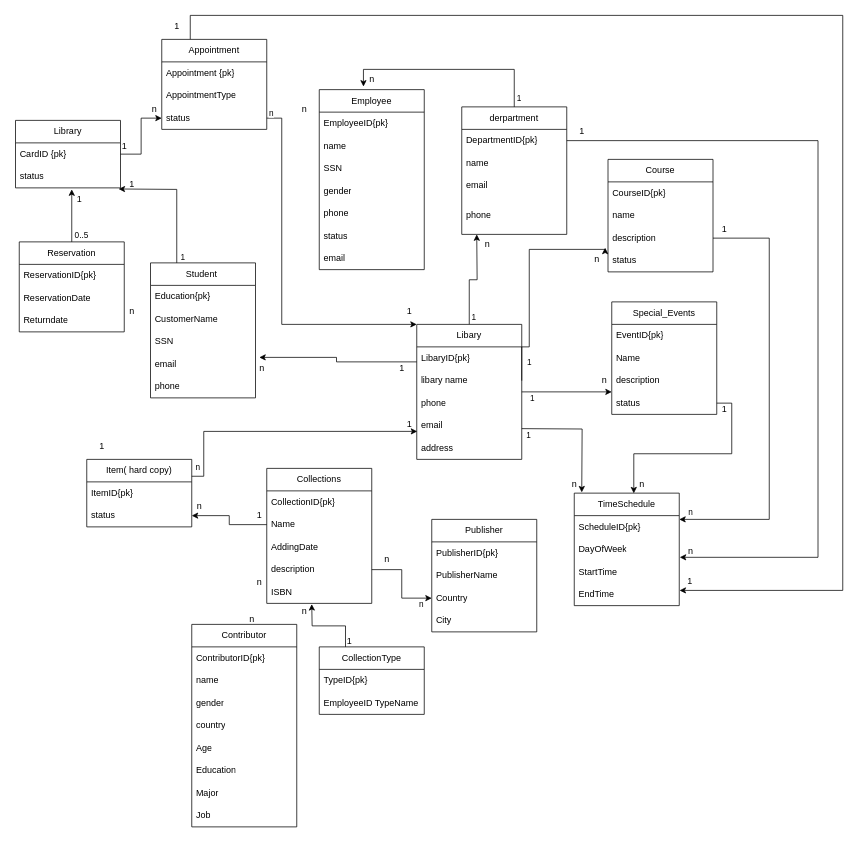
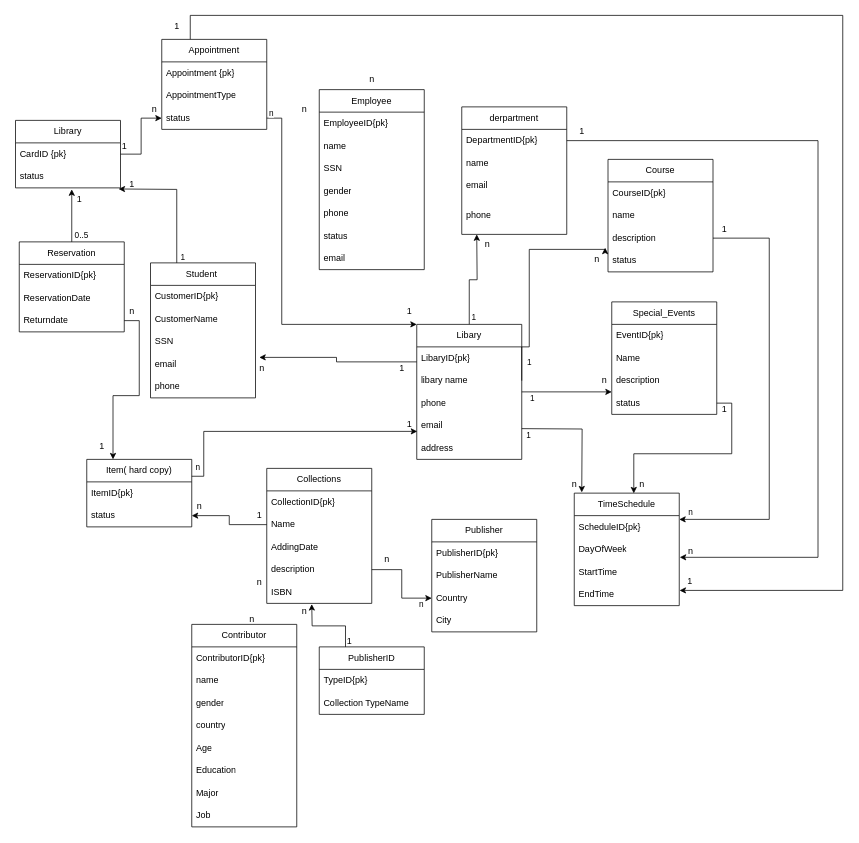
edge "derpartment" -> "Employee": removed, label "1"
node "Education{pk}": label "Education{pk}" -> "CustomerID{pk}"
edge "Returndate" -> "Item( hard copy)": added
node "CollectionType": label "CollectionType" -> "PublisherID"
node "EmployeeID TypeName": label "EmployeeID TypeName" -> "Collection TypeName"
